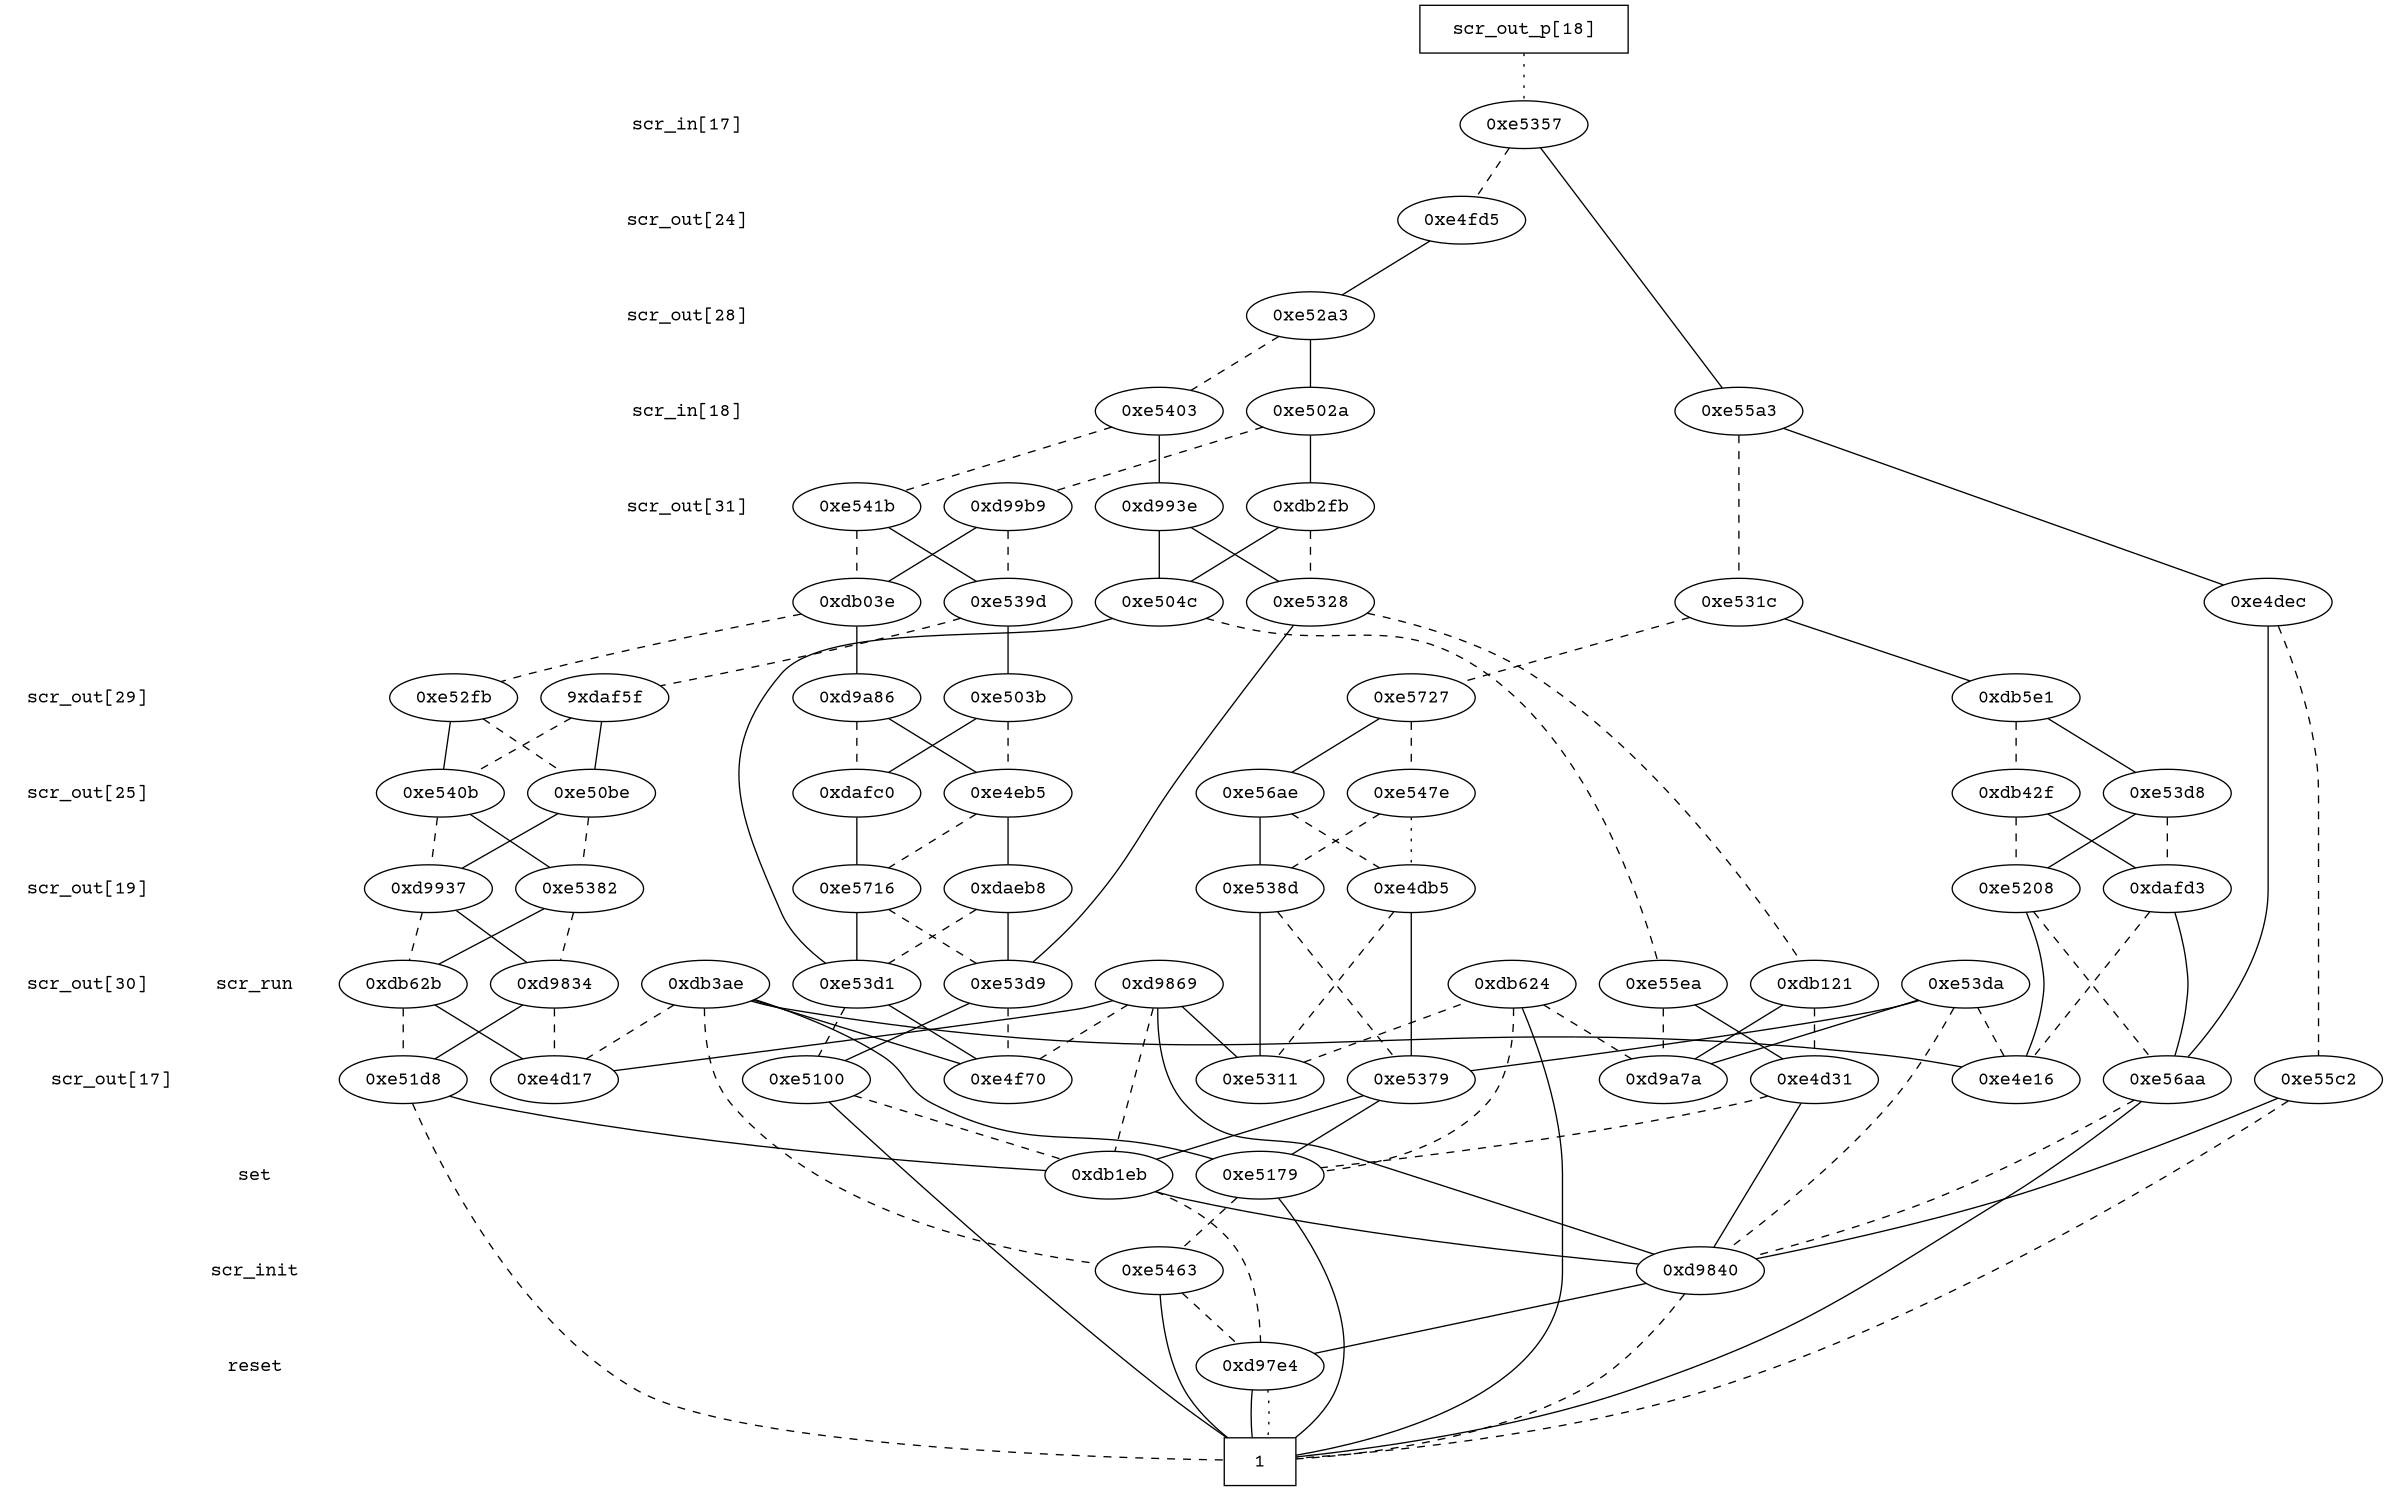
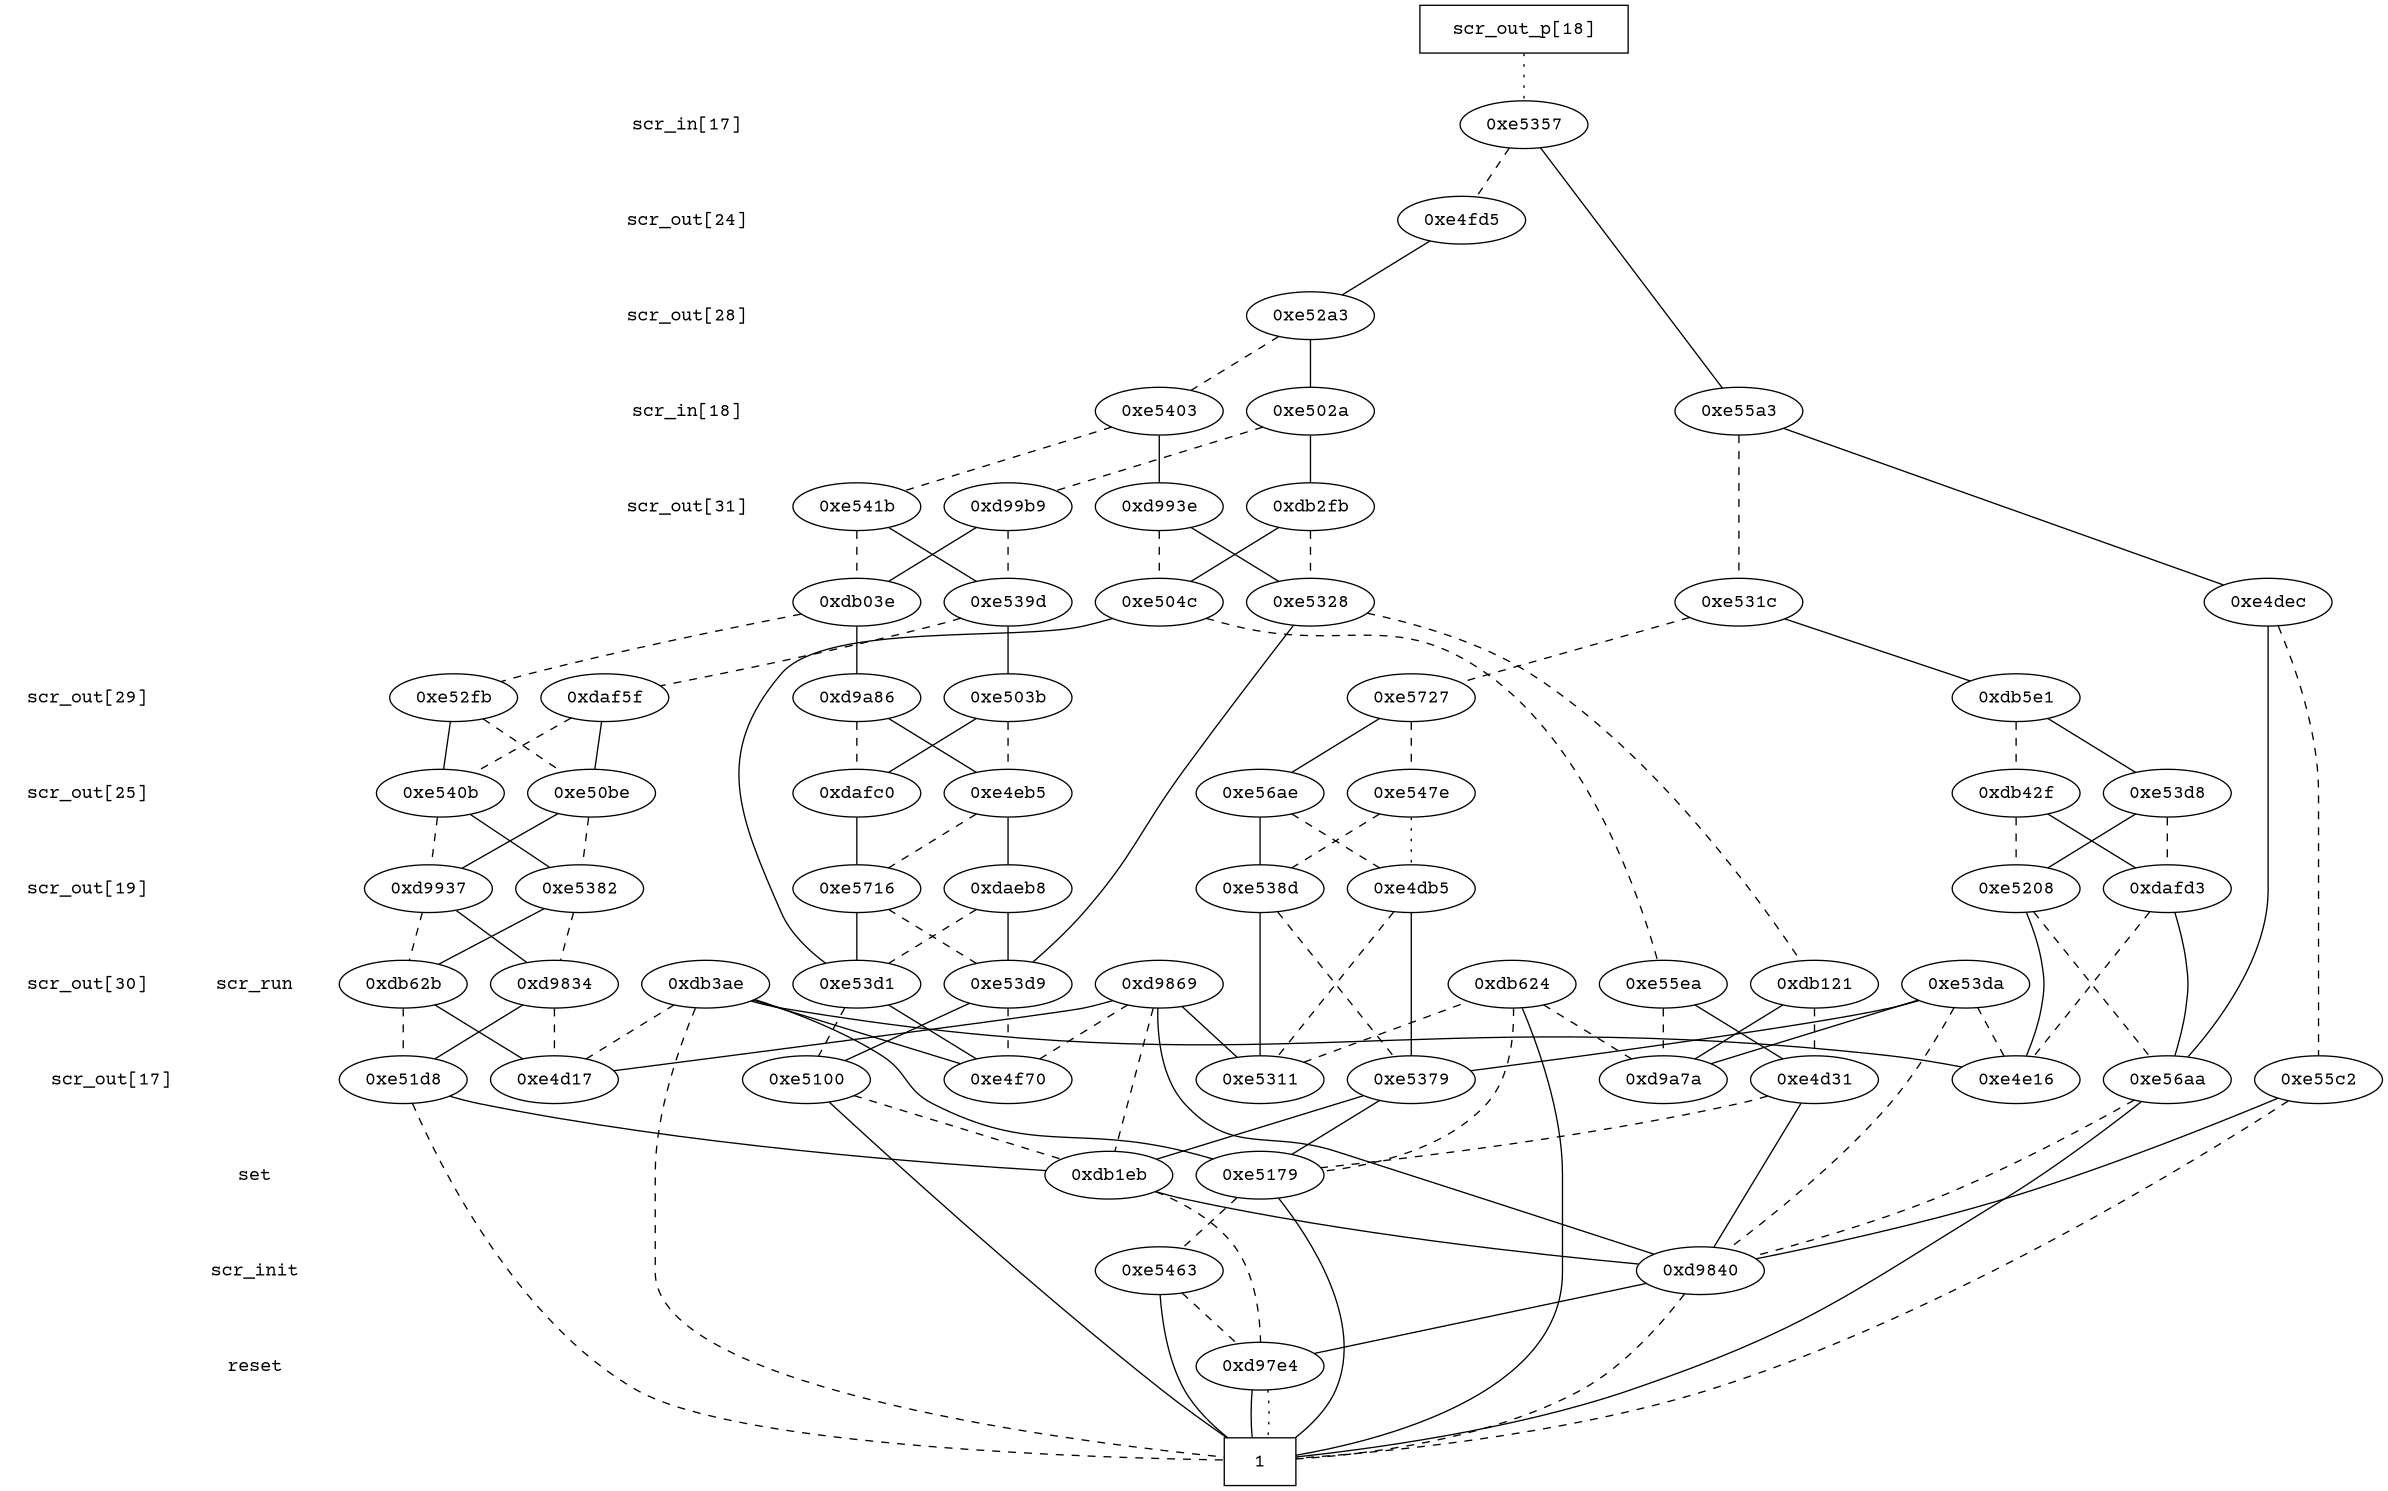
edge "0xd993e" -- "0xe504c": style solid -> dashed
node "9xdaf5f": label "9xdaf5f" -> "0xdaf5f"
edge "0xdb3ae" -- "0xe5463": now "0xdb3ae" -- "1"
